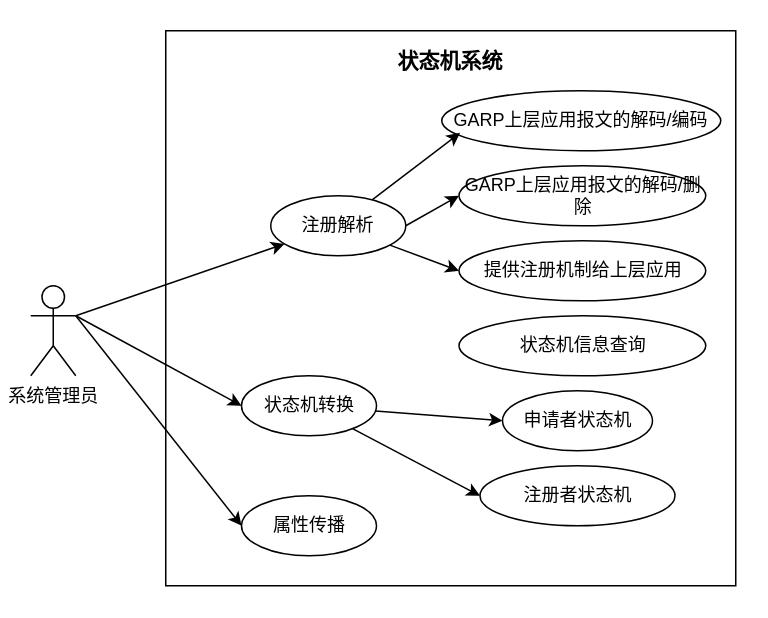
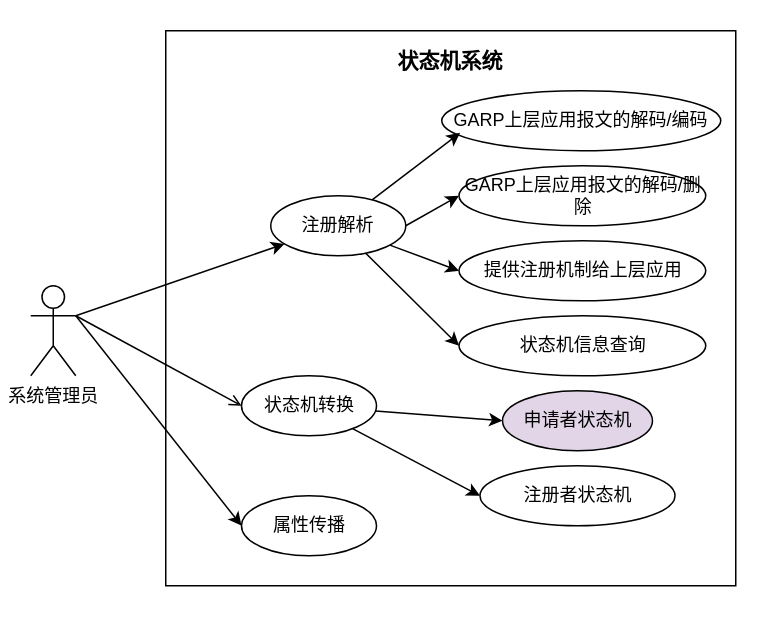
edge "注册解析" -> "状态机信息查询": added
edge "系统管理员" -> "状态机转换": arrowhead classic -> open
node "申请者状态机": fillcolor #ffffff -> #e1d5e7
